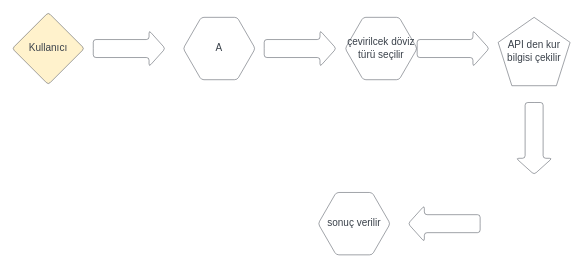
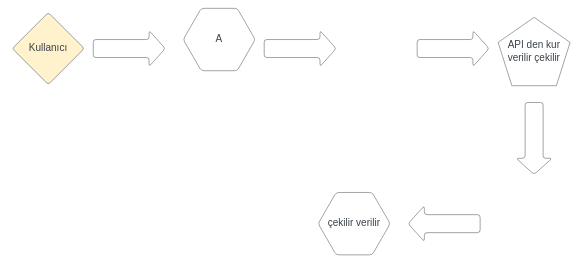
node "A": moved (219, 48) -> (219, 39)
node "çevirilcek döviz türü seçilir": removed
node "API den kur bilgisi çekilir": label "API den kur bilgisi çekilir" -> "API den kur verilir çekilir"
node "sonuç verilir": label "sonuç verilir" -> "çekilir verilir"
